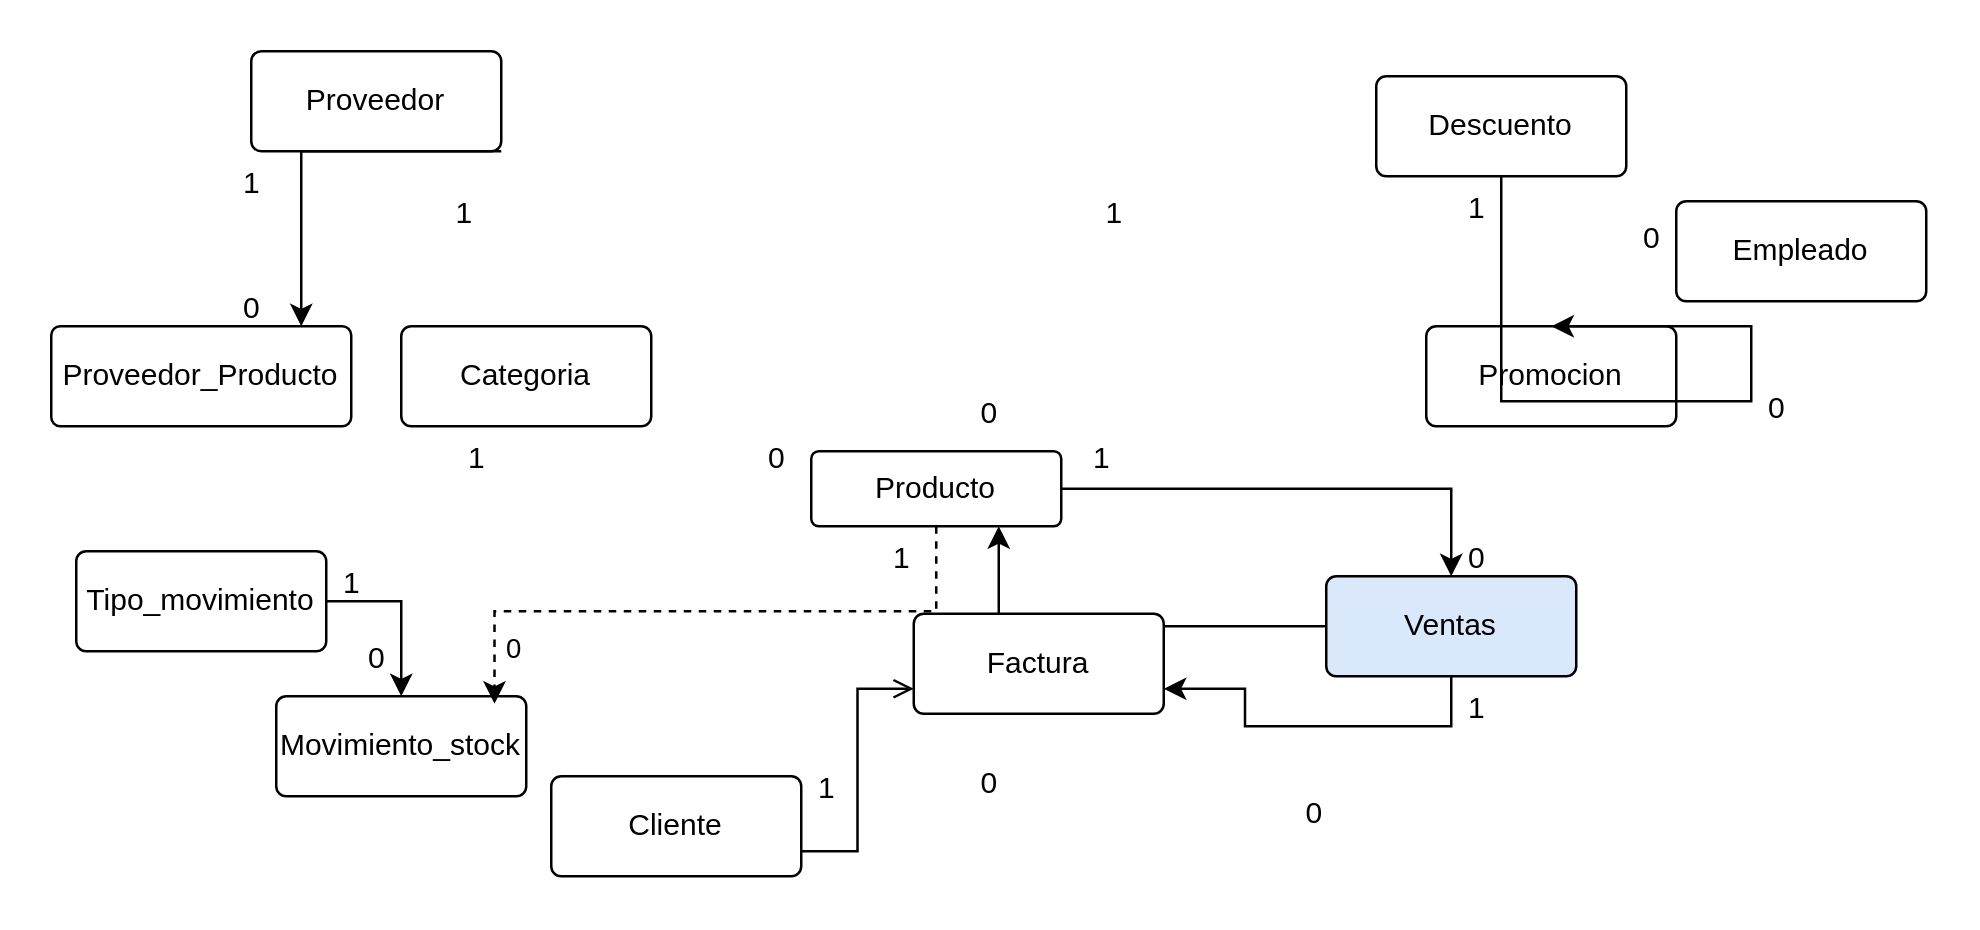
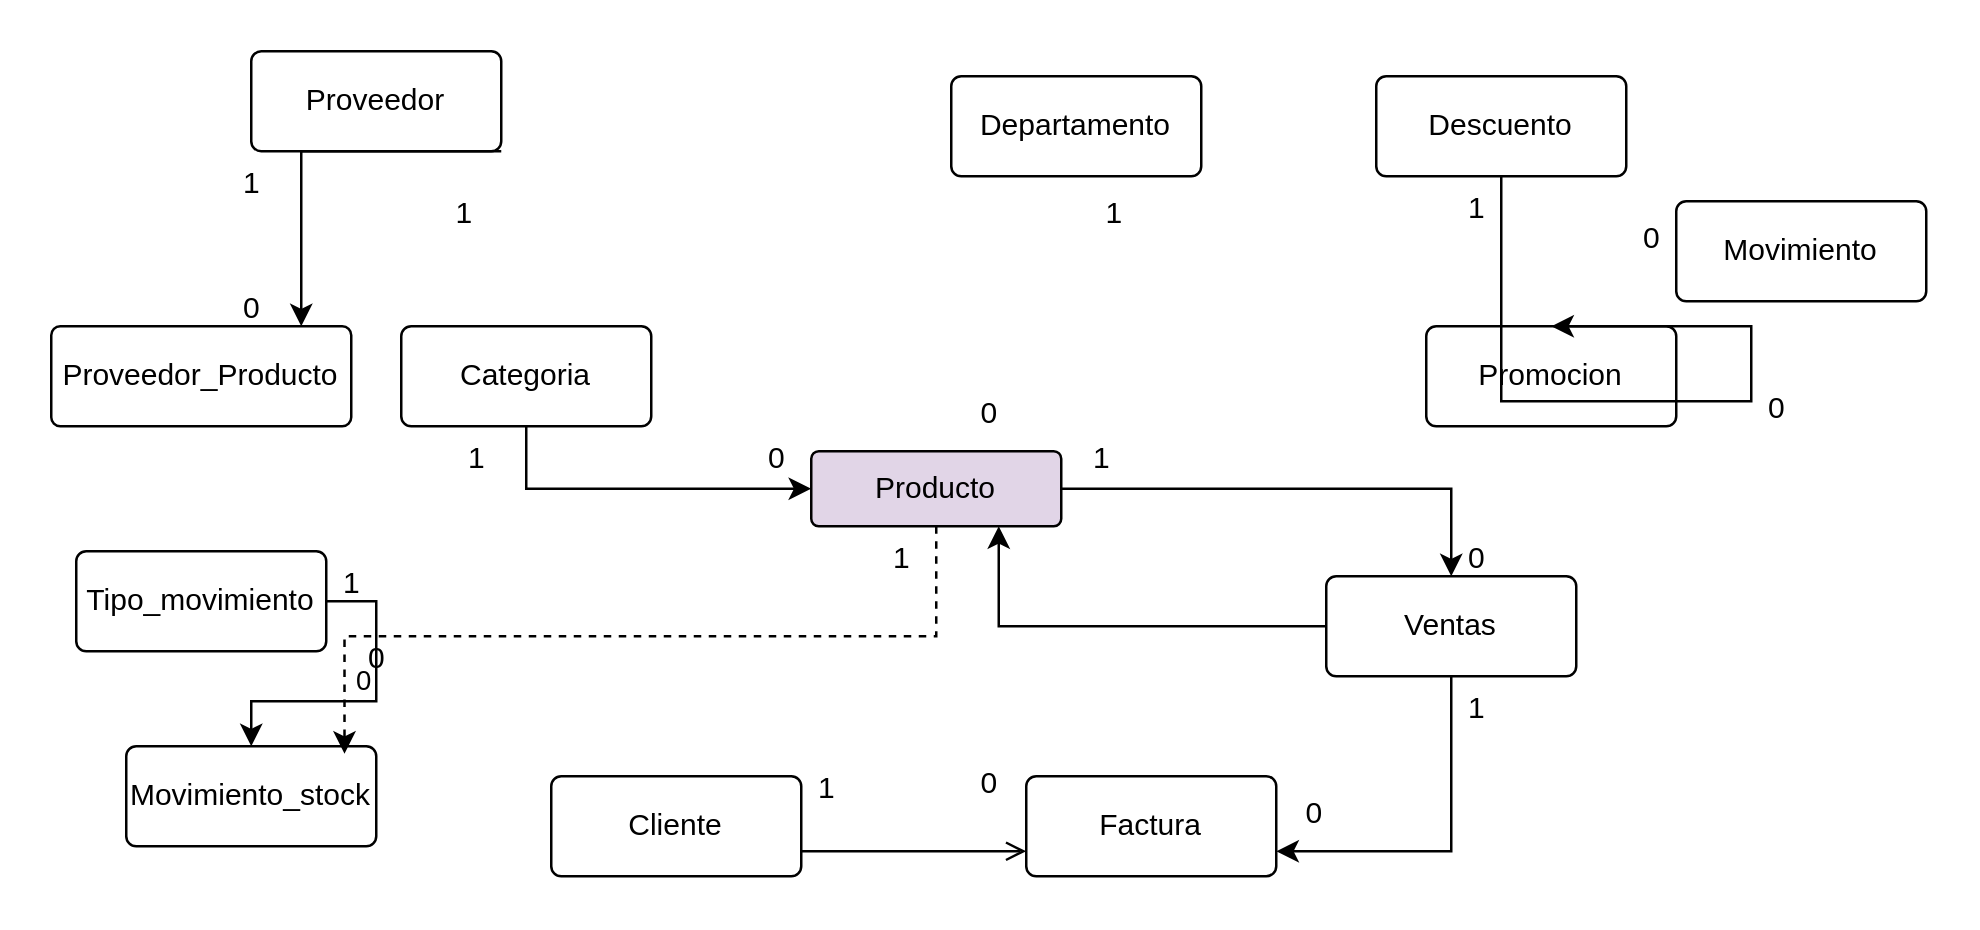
node "Departamento": added
node "Empleado": label "Empleado" -> "Movimiento"
edge "Categoria" -> "Producto": added
node "Producto": fillcolor #ffffff -> #e1d5e7
node "Ventas": fillcolor #dae8fc -> #ffffff
node "Factura": moved (1039, 664) -> (1151, 826)
node "Movimiento_stock": moved (401, 746) -> (251, 796)
